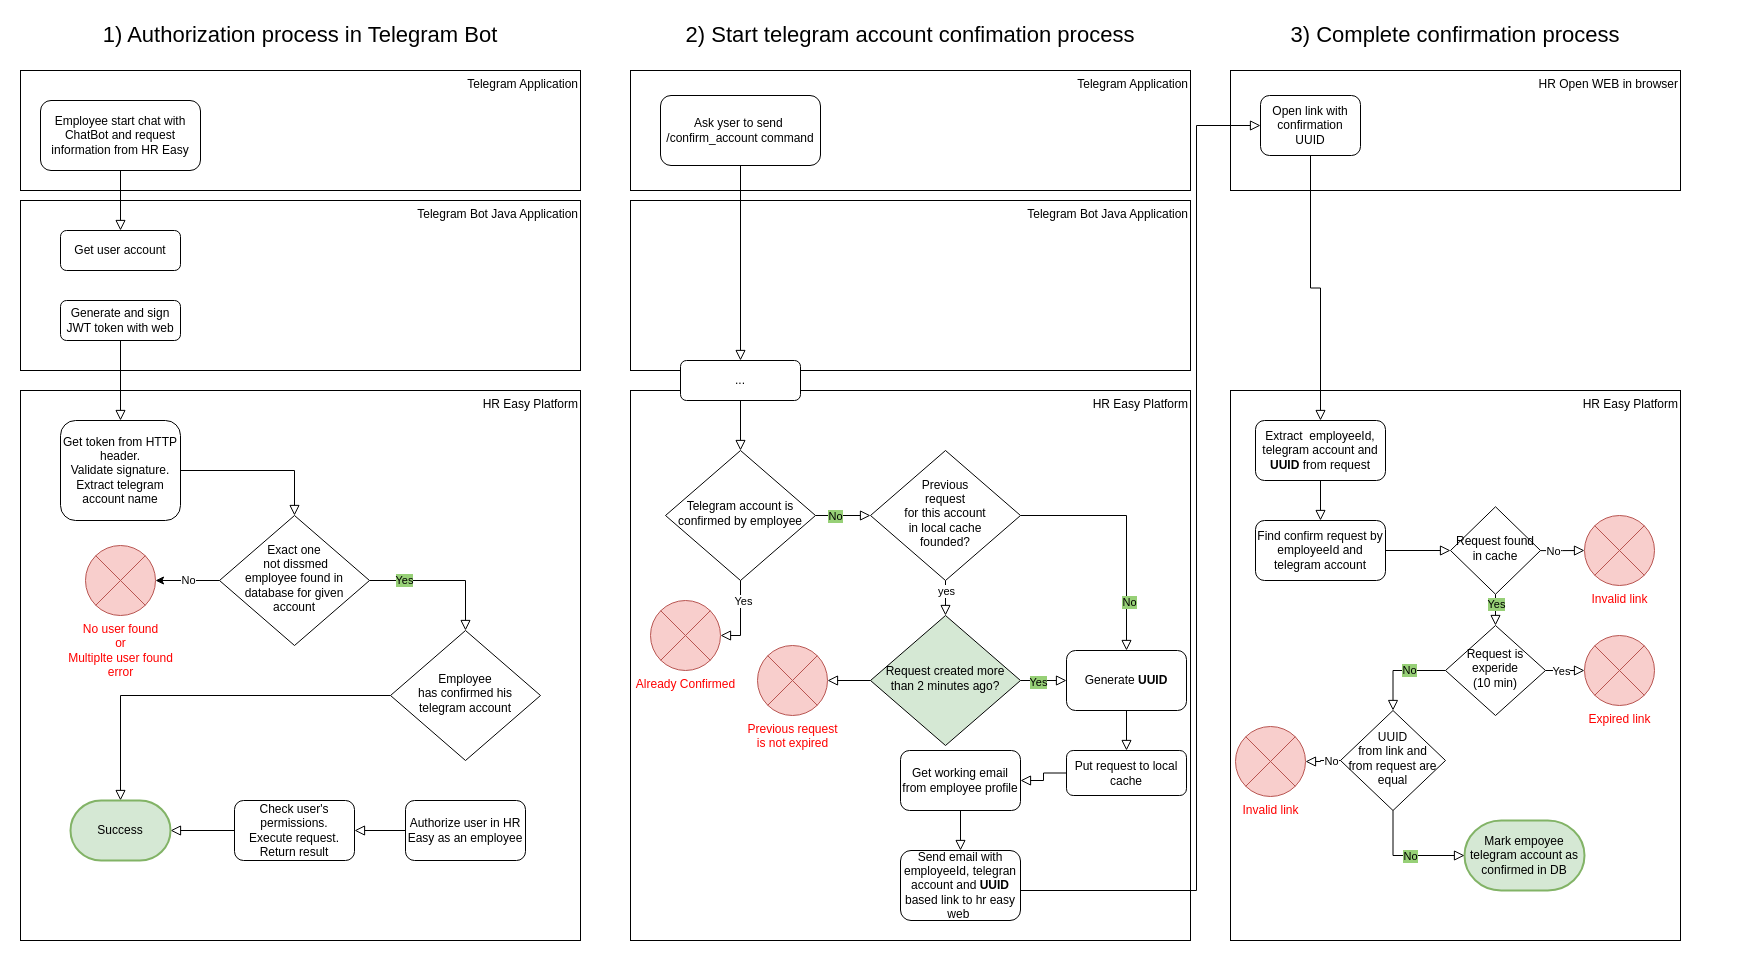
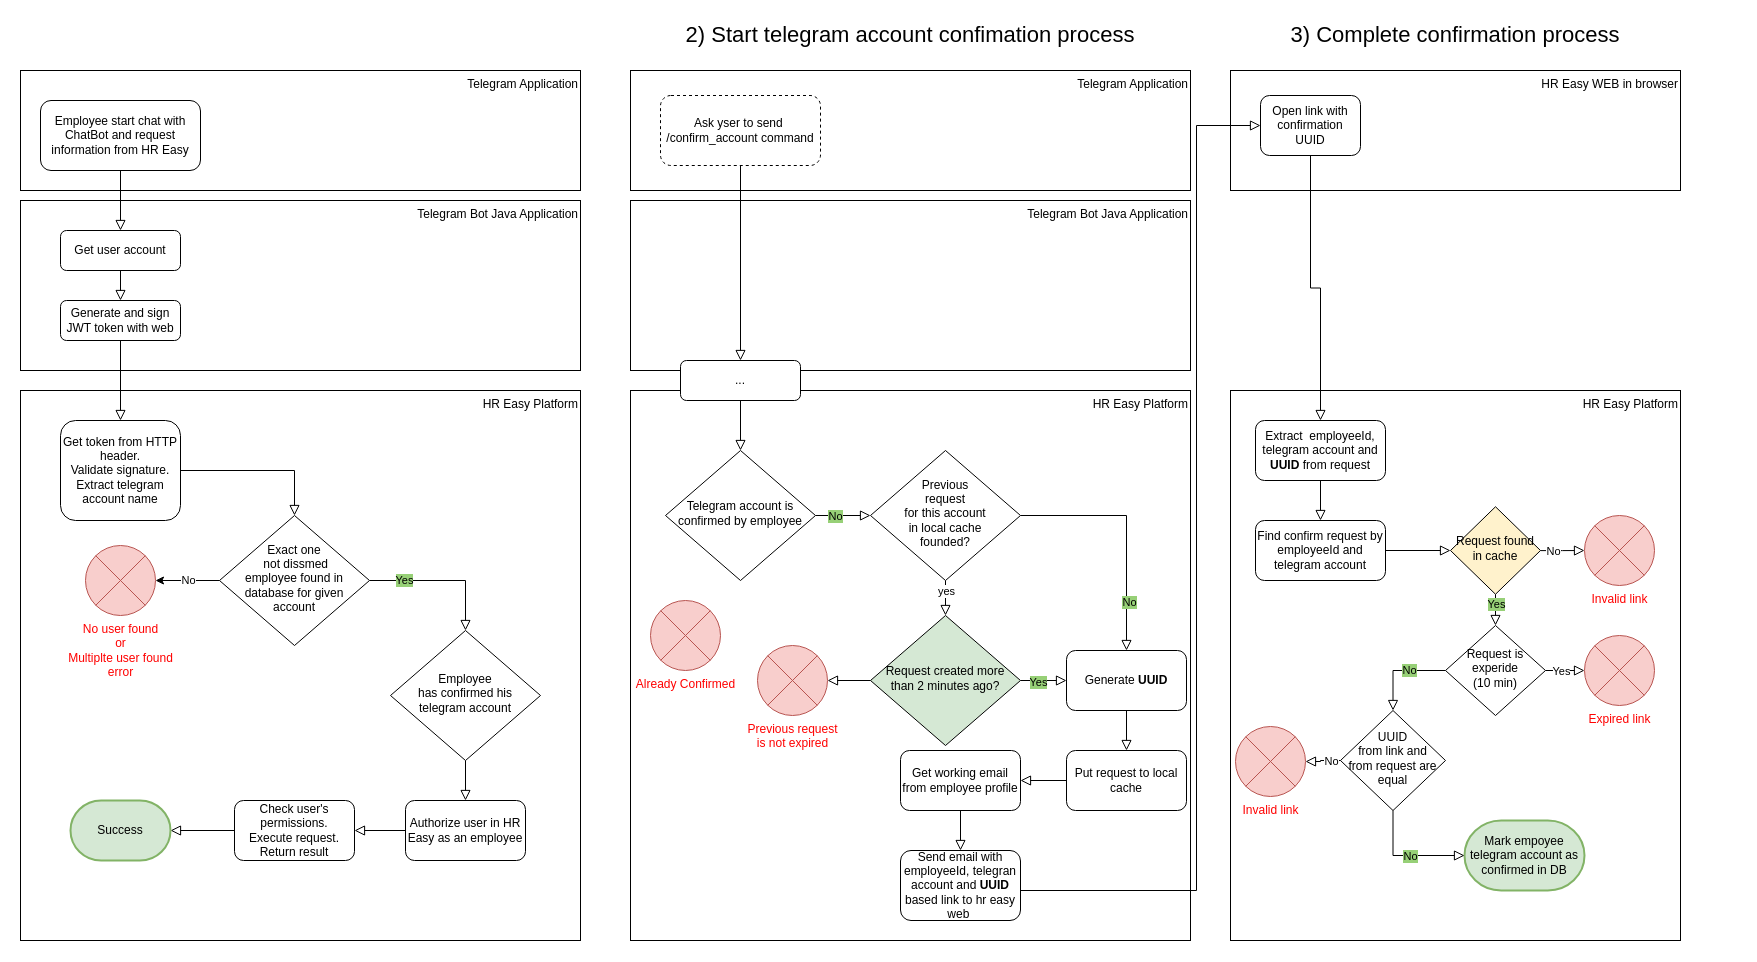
node "1) Authorization process in Telegram Bot": removed
node "HR Open WEB in browser": label "HR Open WEB in browser" -> "HR Easy WEB in browser"
node "Ask yser to send /confirm_account command": style solid -> dashed
edge "Get user account" -> "Generate and sign JWT token with web": added
node "Request found in cache": fillcolor #ffffff -> #fff2cc
edge "Telegram account is confirmed by employee" -> "Already Confirmed": removed, label "Yes"
edge "Employee has confirmed his telegram account" -> "Success": now "Employee has confirmed his telegram account" -> "Authorize user in HR Easy as an employee"
node "Put request to local cache": size 120x45 -> 120x60
